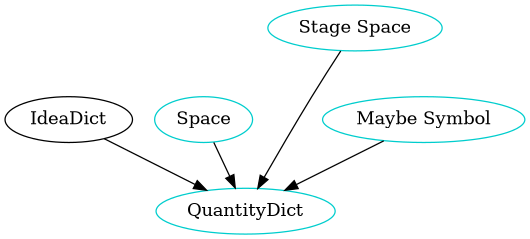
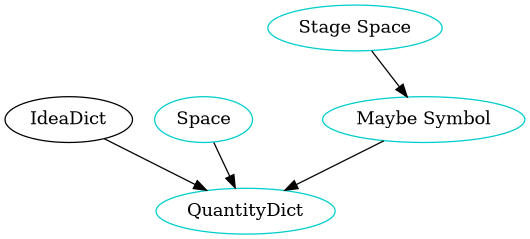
edge "Stage Space" -> "QuantityDict": now "Stage Space" -> "Maybe Symbol"
